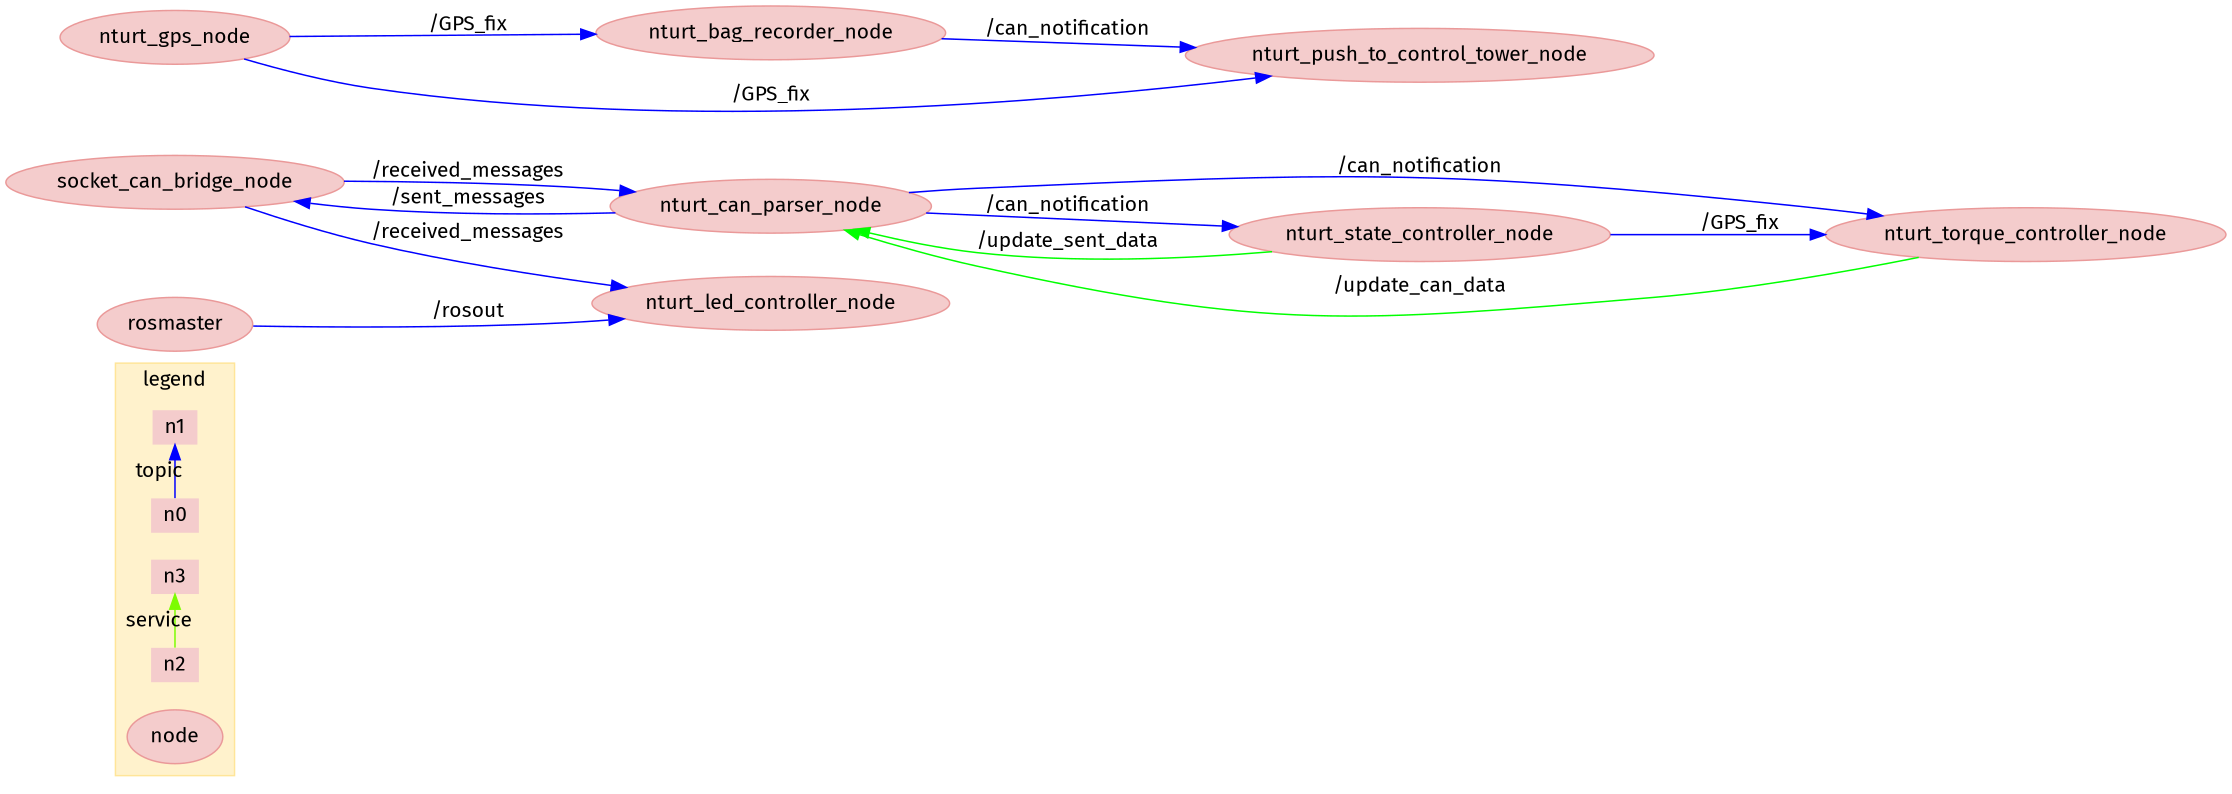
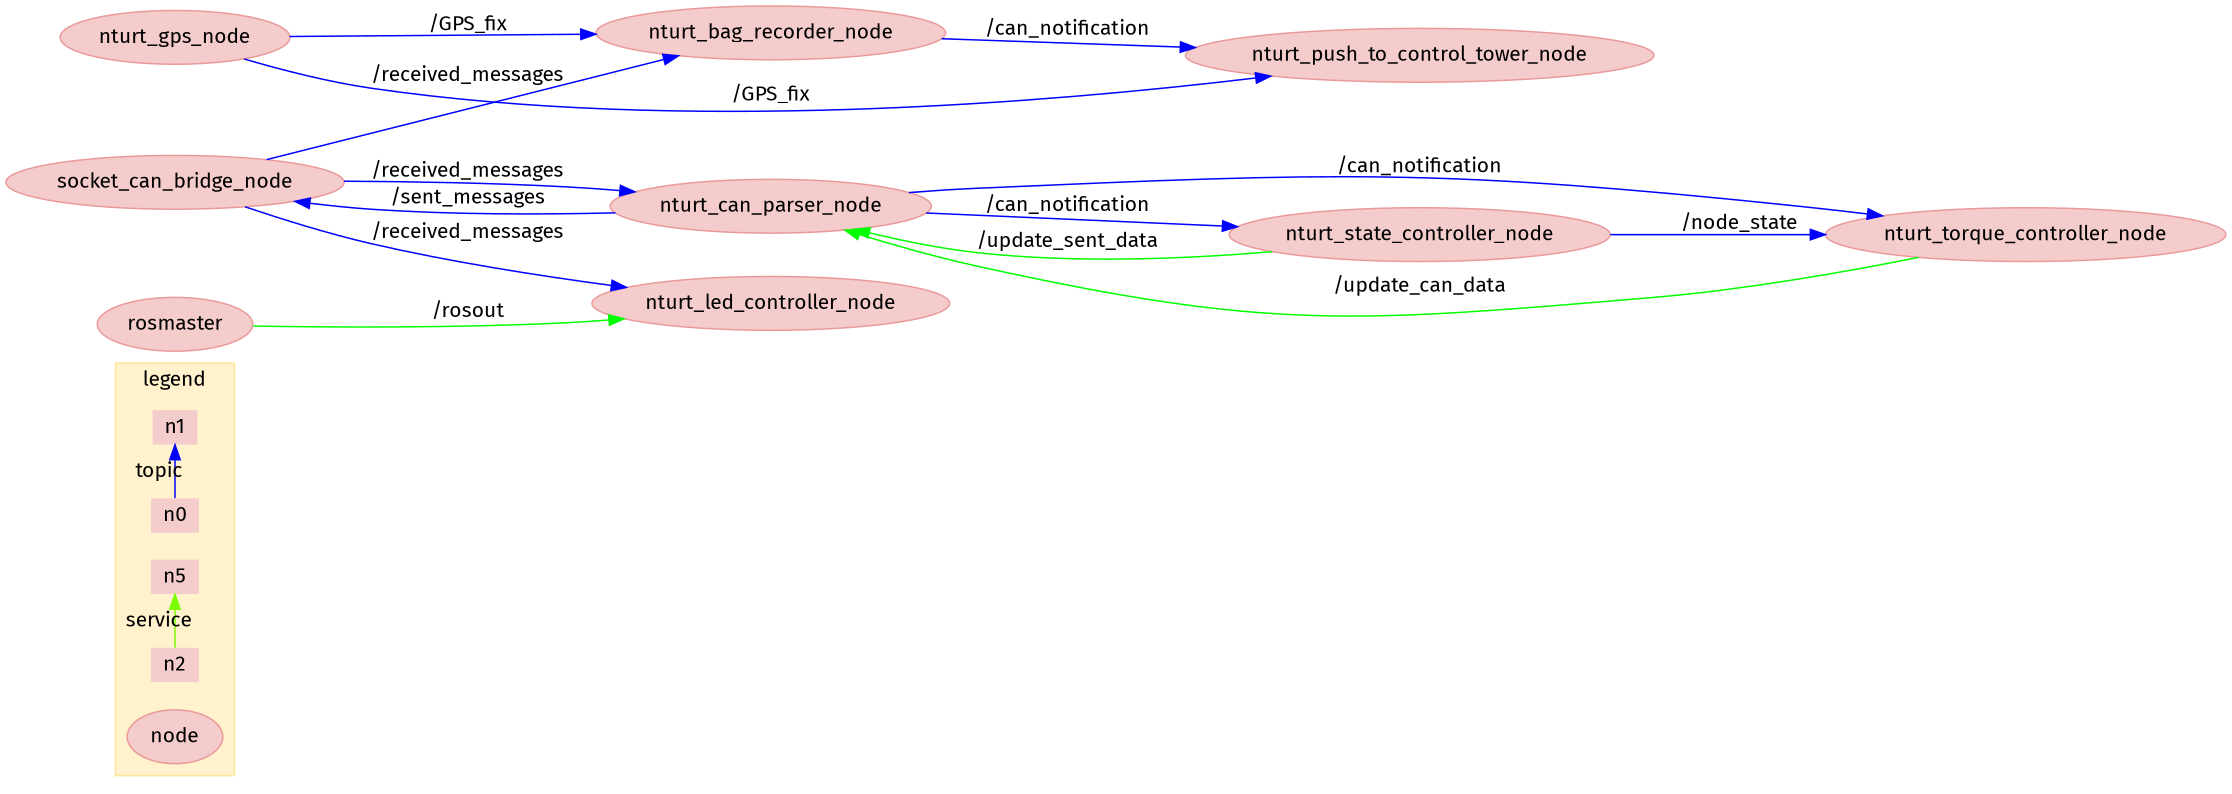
edge "socket_can_bridge_node" -> "nturt_bag_recorder_node": added, label "/received_messages"
edge "nturt_state_controller_node" -> "nturt_torque_controller_node": label "/GPS_fix" -> "/node_state"
edge "rosmaster" -> "nturt_led_controller_node": color blue -> green
node "n3": label "n3" -> "n5"
